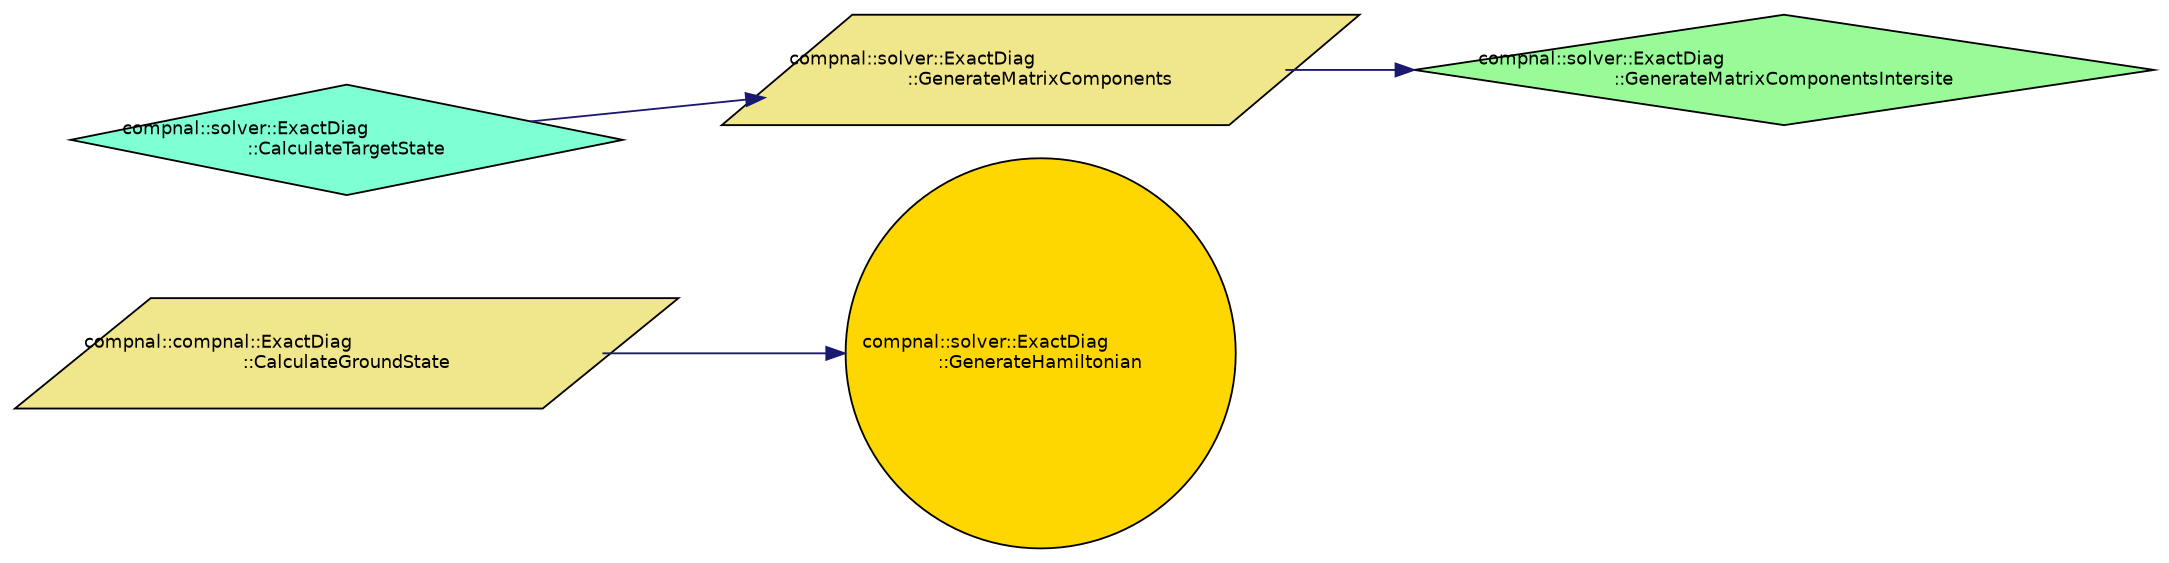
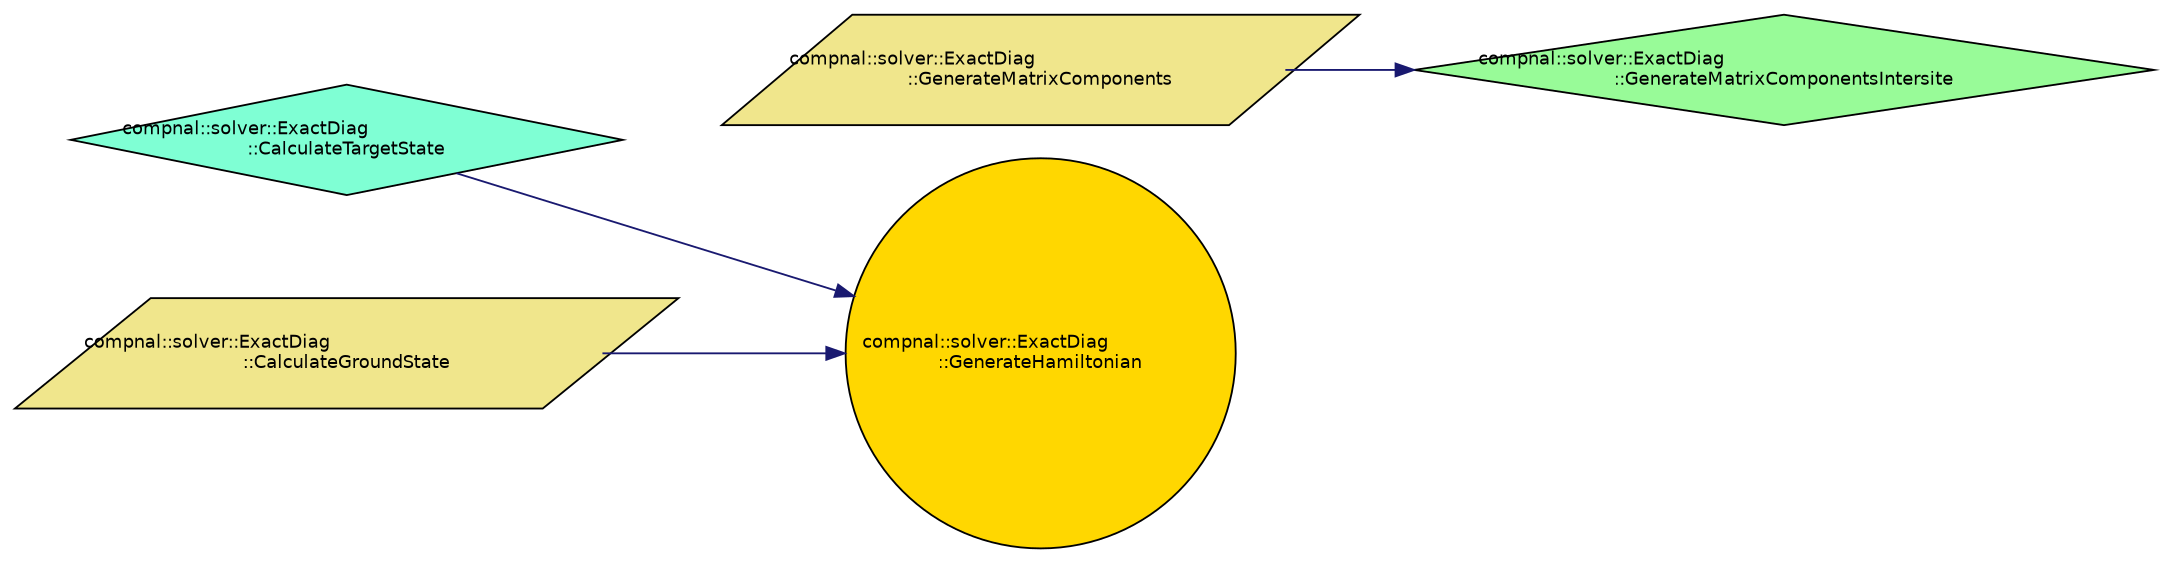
edge "compnal::solver::ExactDiag ::CalculateTargetState" -> "compnal::solver::ExactDiag ::GenerateMatrixComponents": now "compnal::solver::ExactDiag ::CalculateTargetState" -> "compnal::solver::ExactDiag ::GenerateHamiltonian"
node "compnal::compnal::ExactDiag ::CalculateGroundState": label "compnal::compnal::ExactDiag ::CalculateGroundState" -> "compnal::solver::ExactDiag ::CalculateGroundState"
